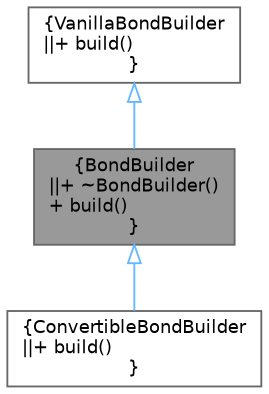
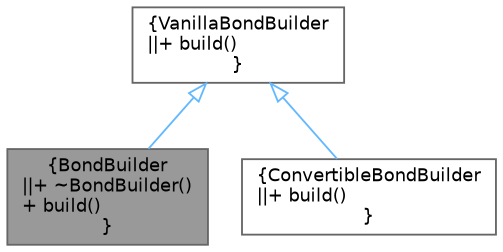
edge "{ConvertibleBondBuilder ||+ build() }" -> "{BondBuilder ||+ ~BondBuilder() + build() }": now "{ConvertibleBondBuilder ||+ build() }" -> "{VanillaBondBuilder ||+ build() }"
